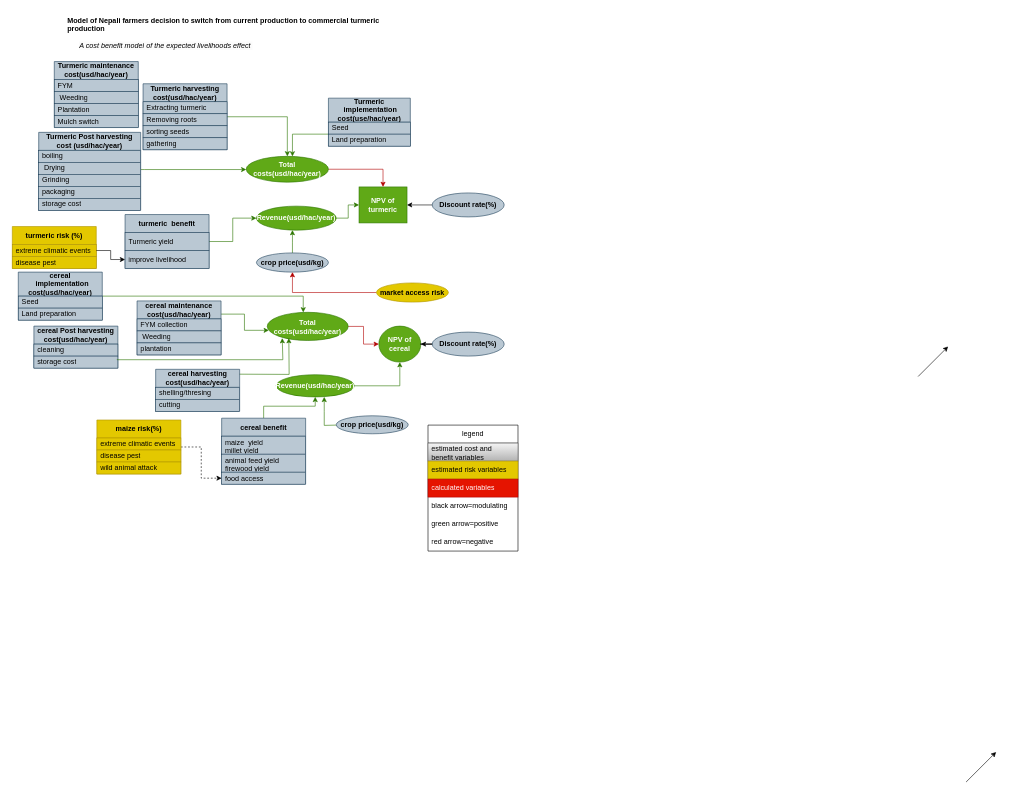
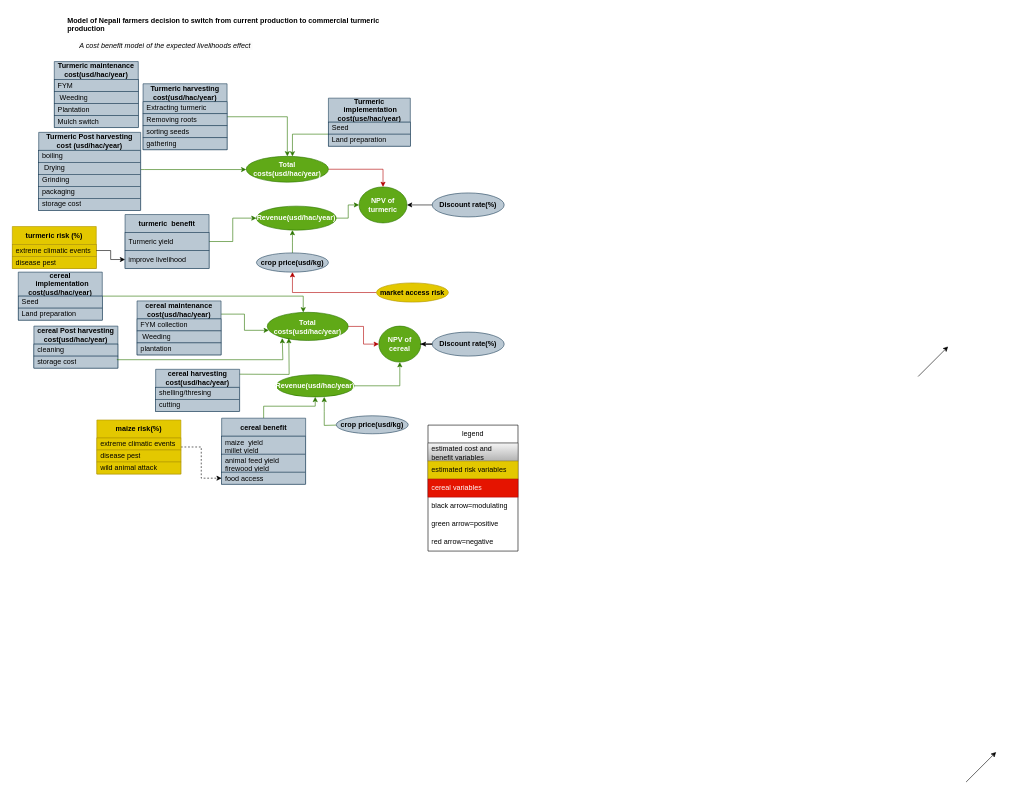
node "NPV of turmeric": shape rectangle -> ellipse
node "calculated variables": label "calculated variables" -> "cereal variables"
